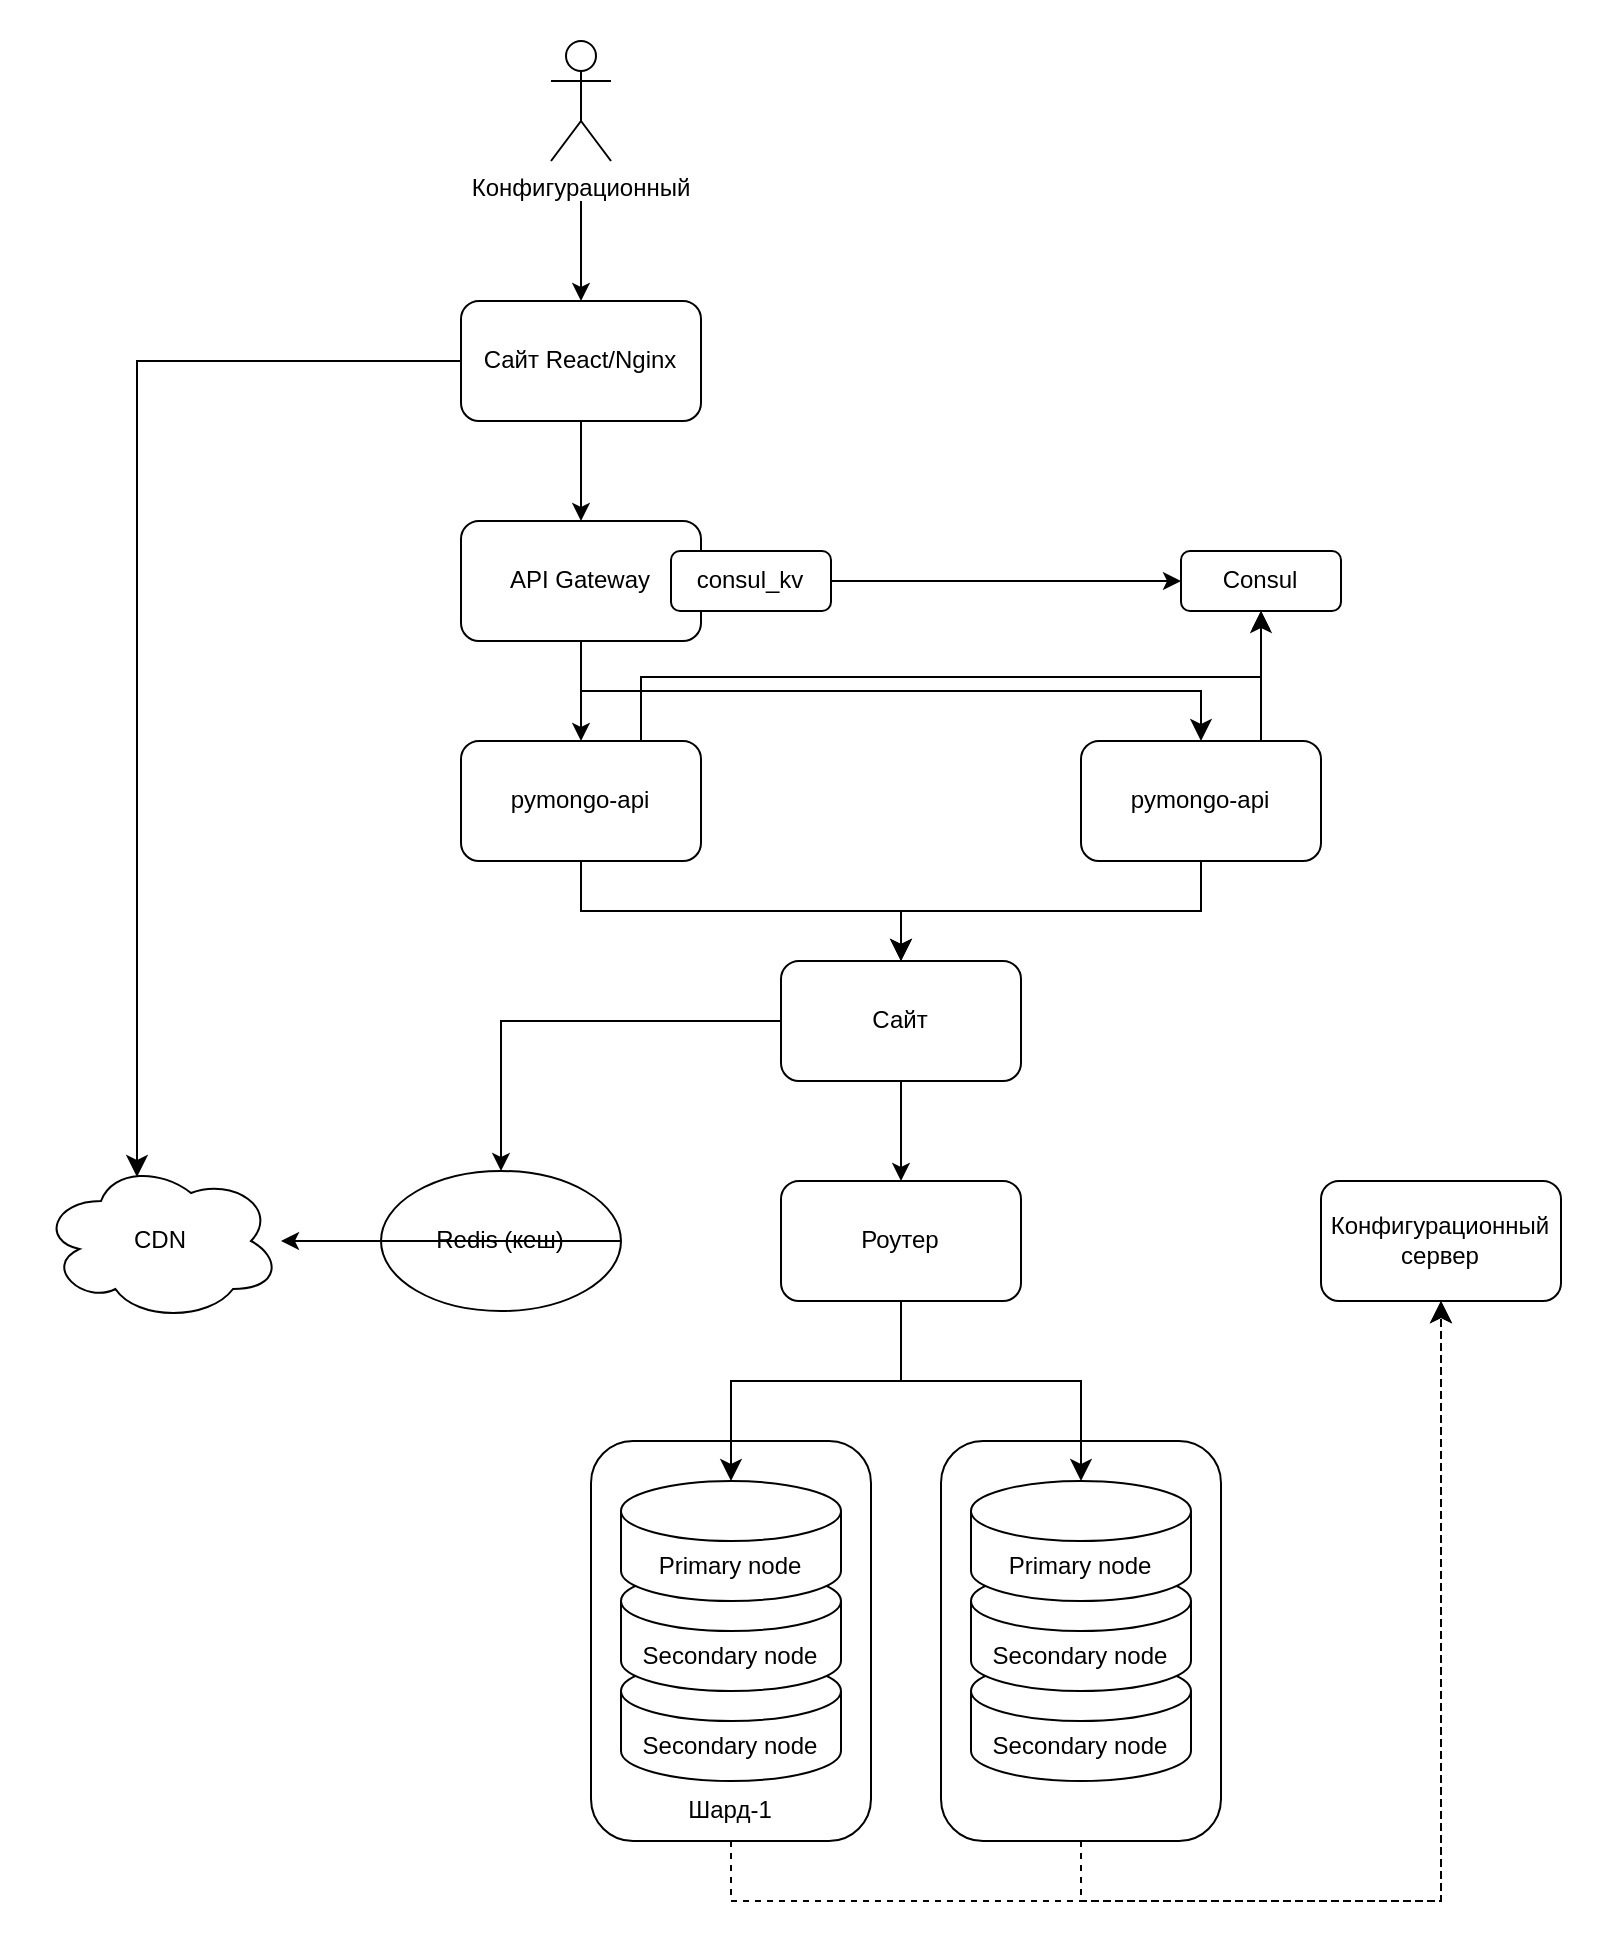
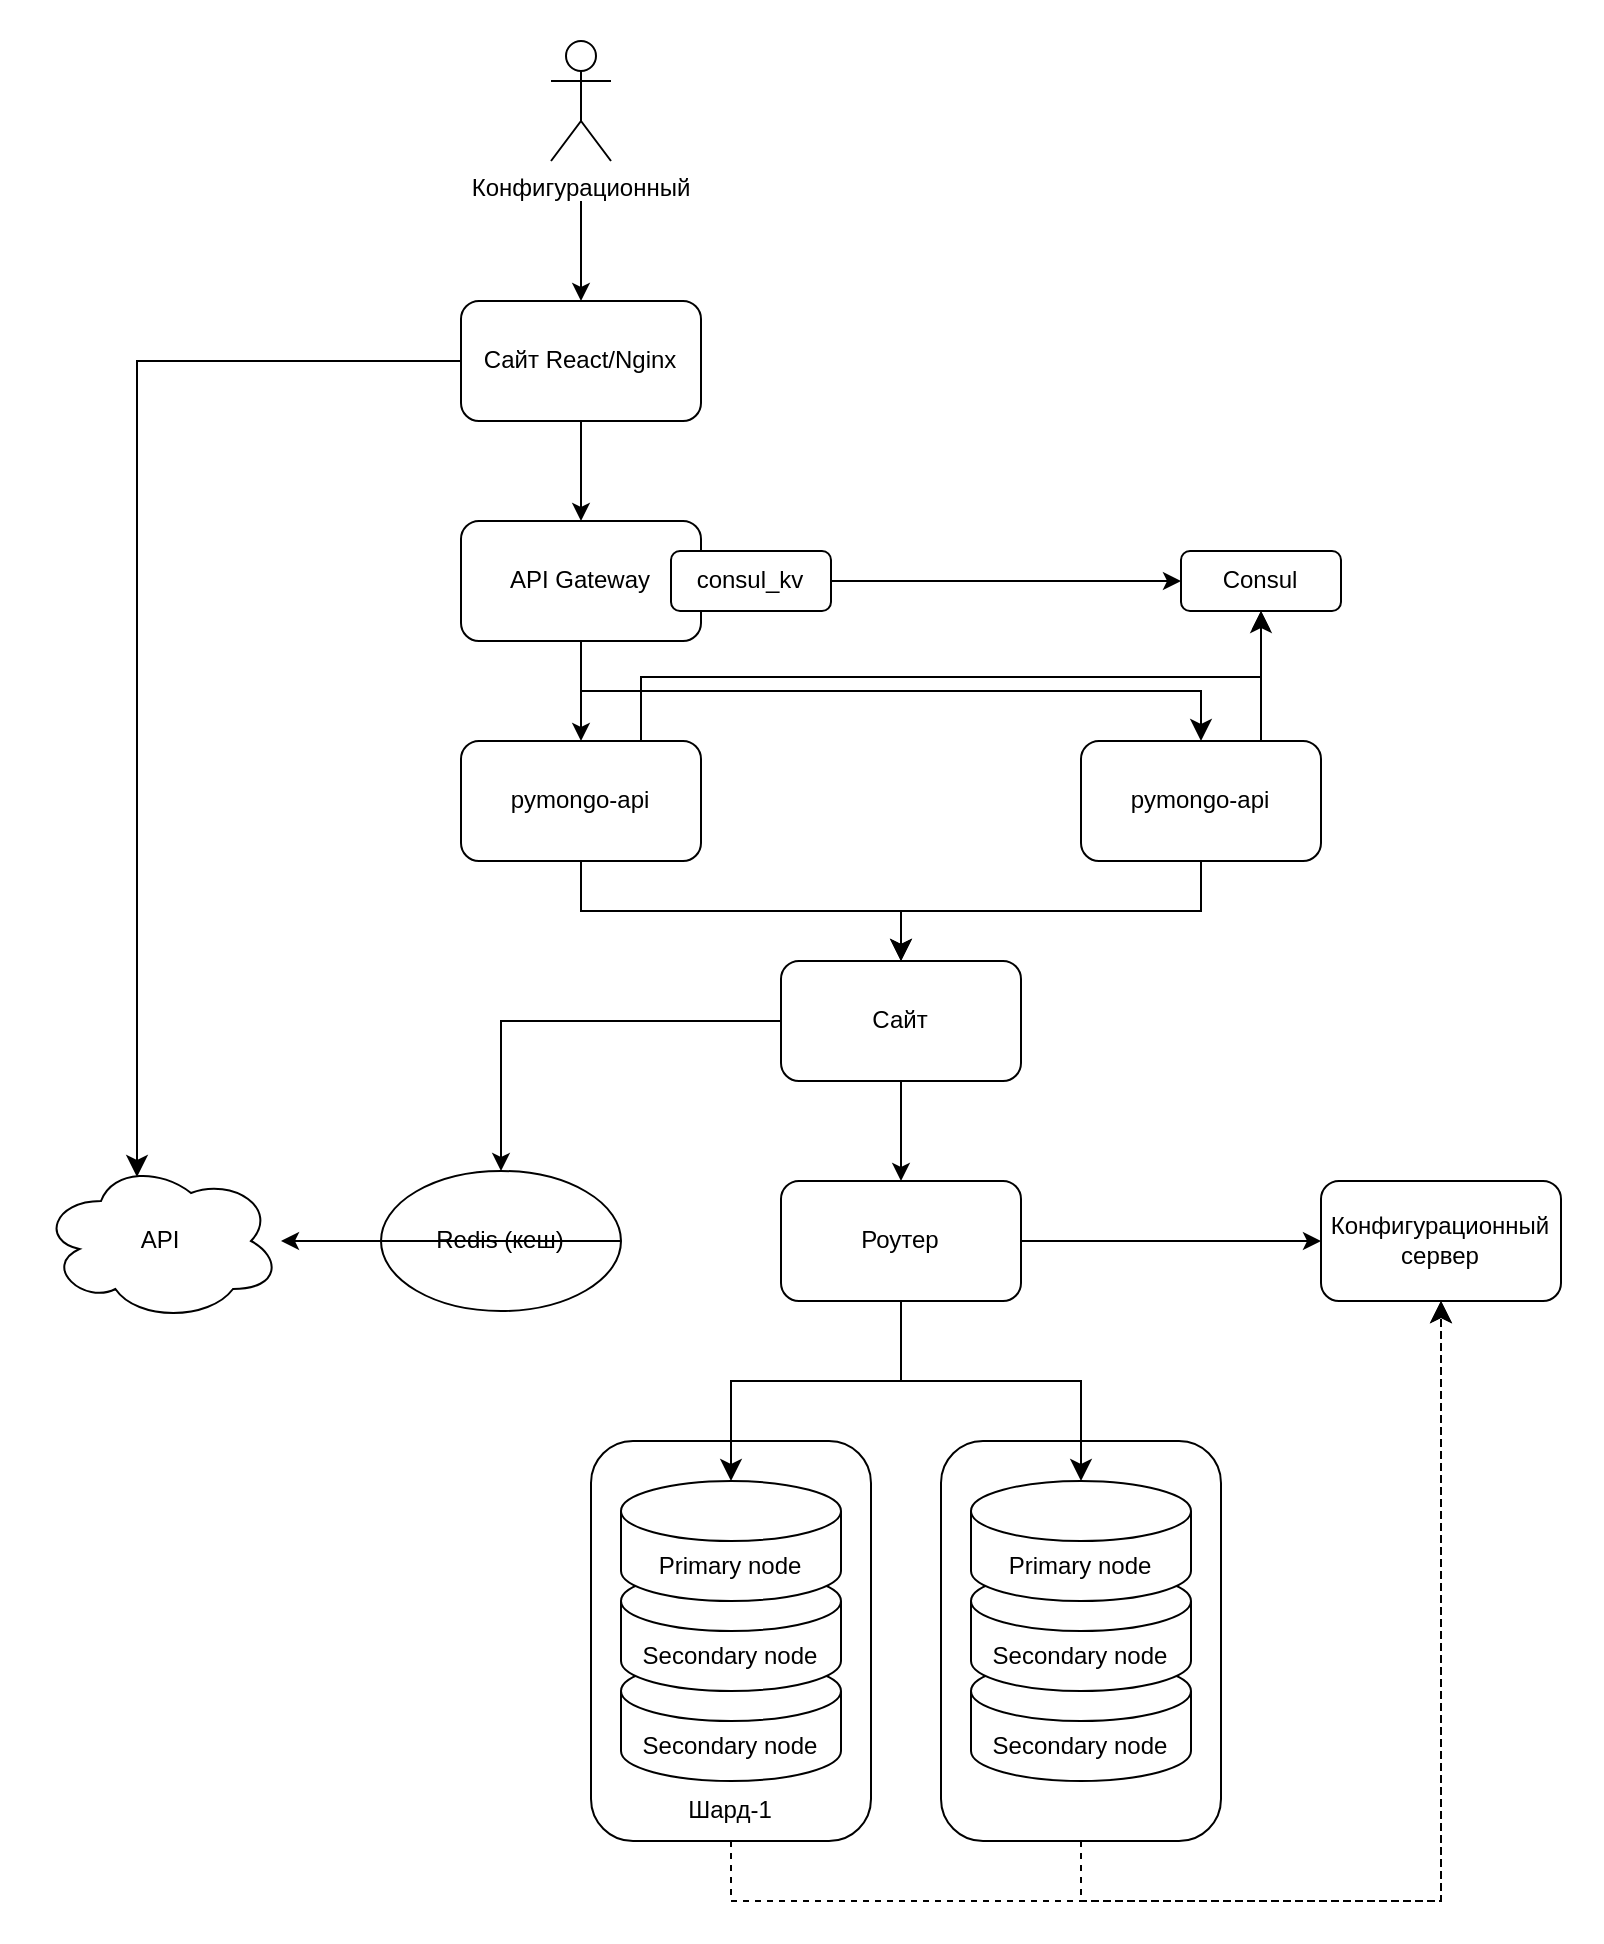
node "CDN": label "CDN" -> "API"
edge "Роутер" -> "Конфигурационный сервер": added
